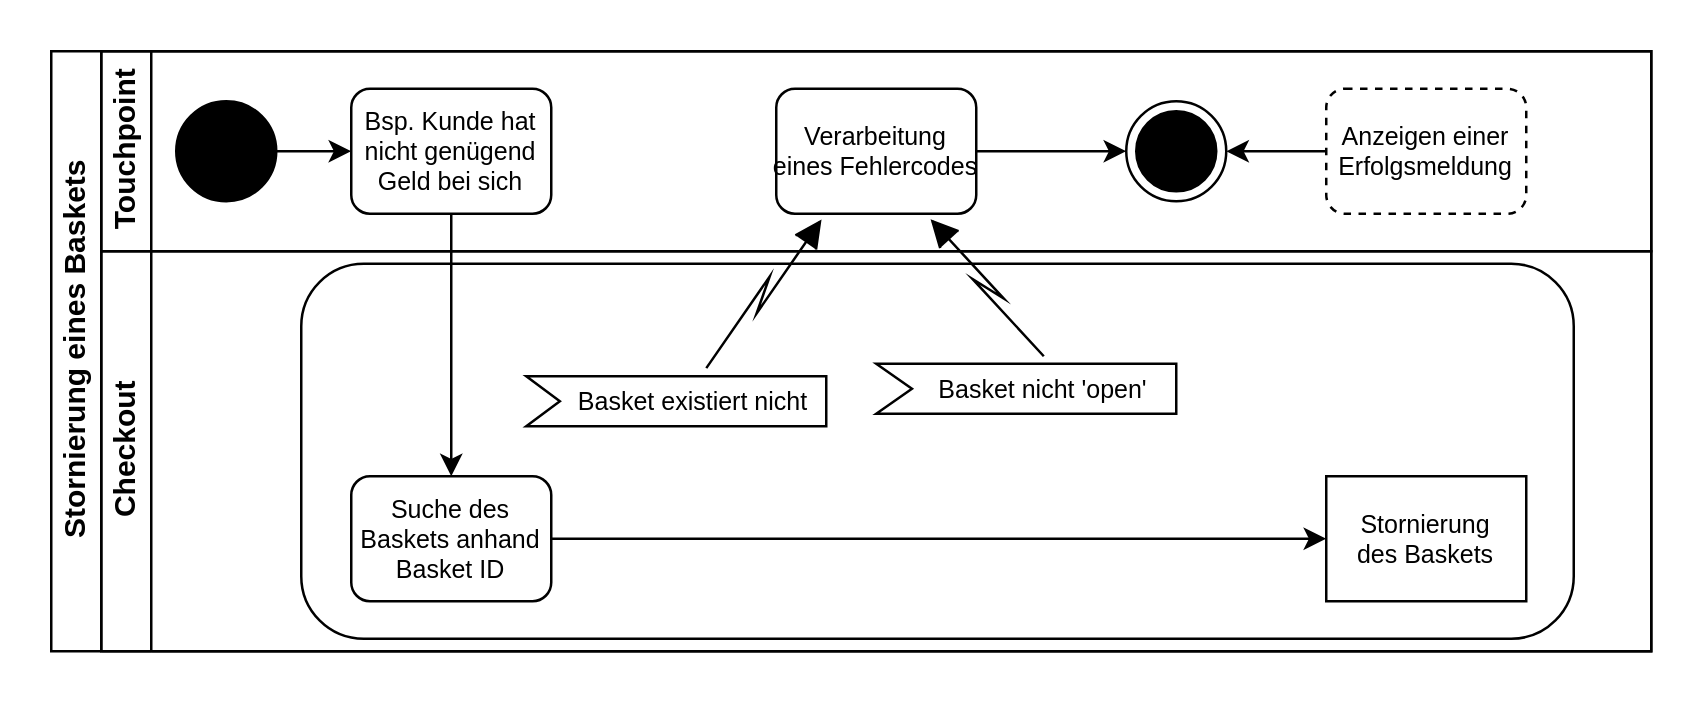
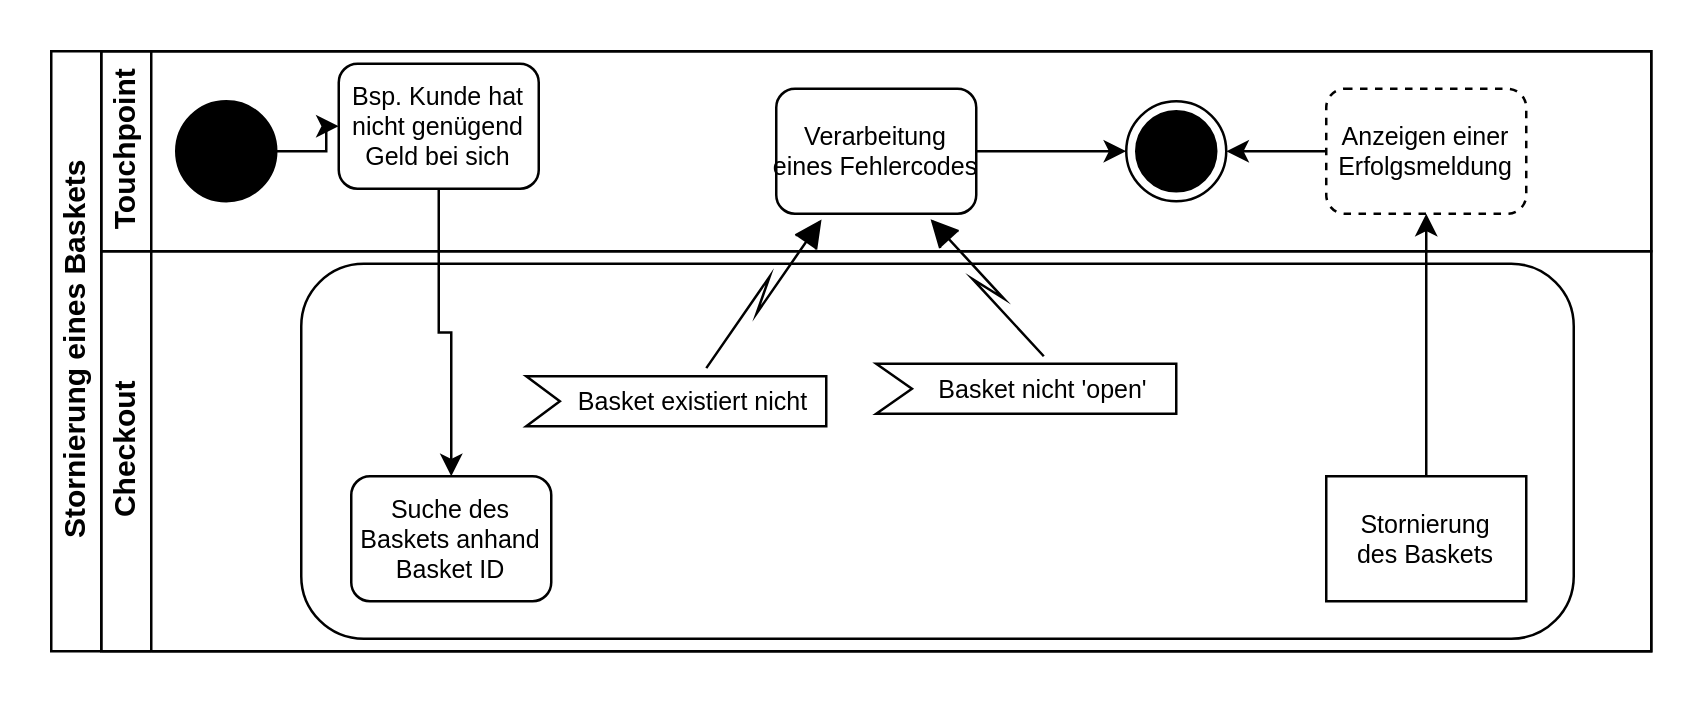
node "Bsp. Kunde hat nicht genügend Geld bei sich": moved (451, 151) -> (439, 126)
edge "Stornierung des Baskets" -> "Anzeigen einer Erfolgsmeldung": added
edge "Suche des Baskets anhand Basket ID" -> "Stornierung des Baskets": removed
